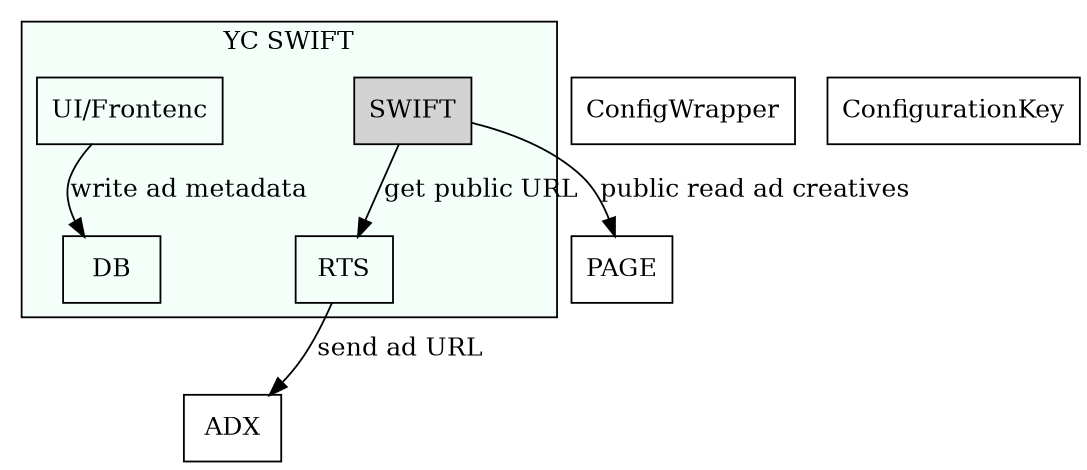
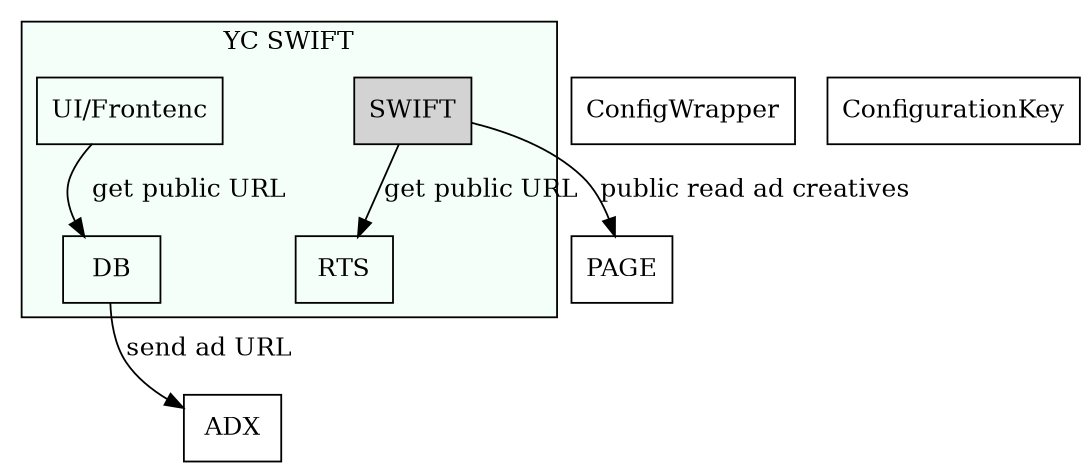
edge "UI/Frontenc" -> "DB": label "write ad metadata" -> "get public URL"
edge "RTS" -> "ADX": now "DB" -> "ADX"
